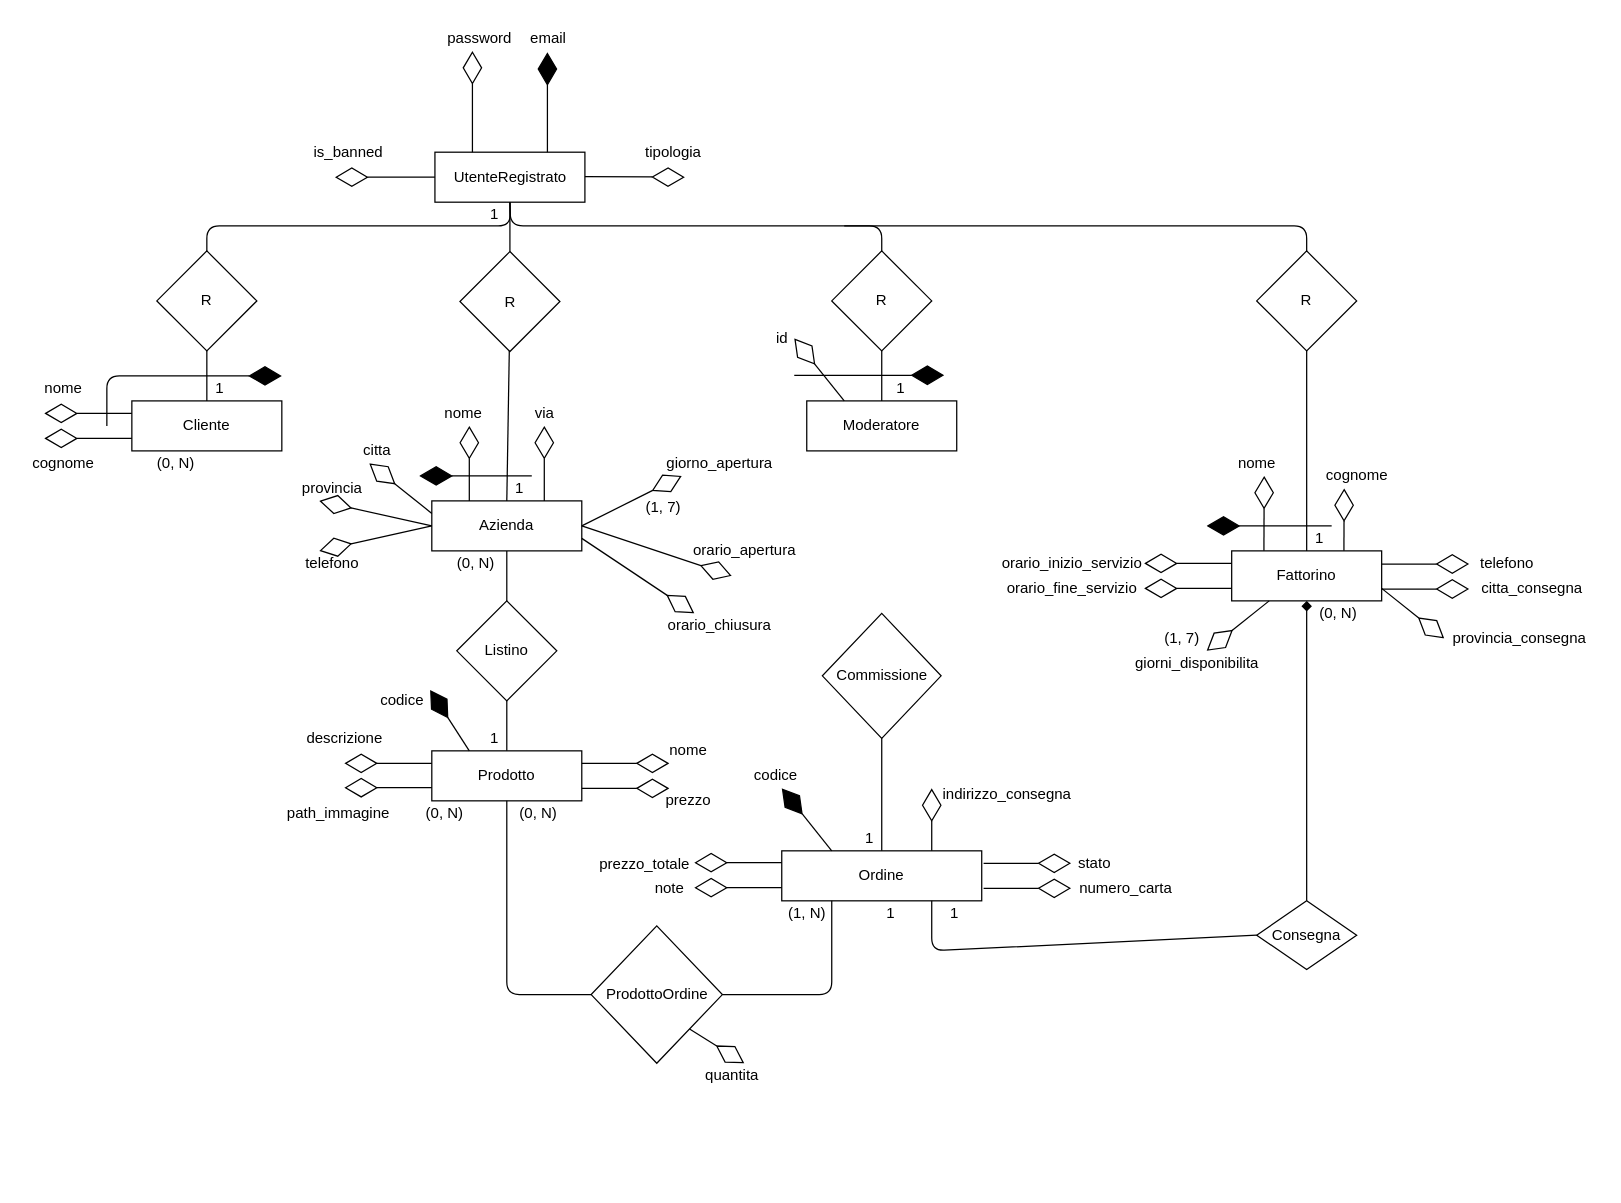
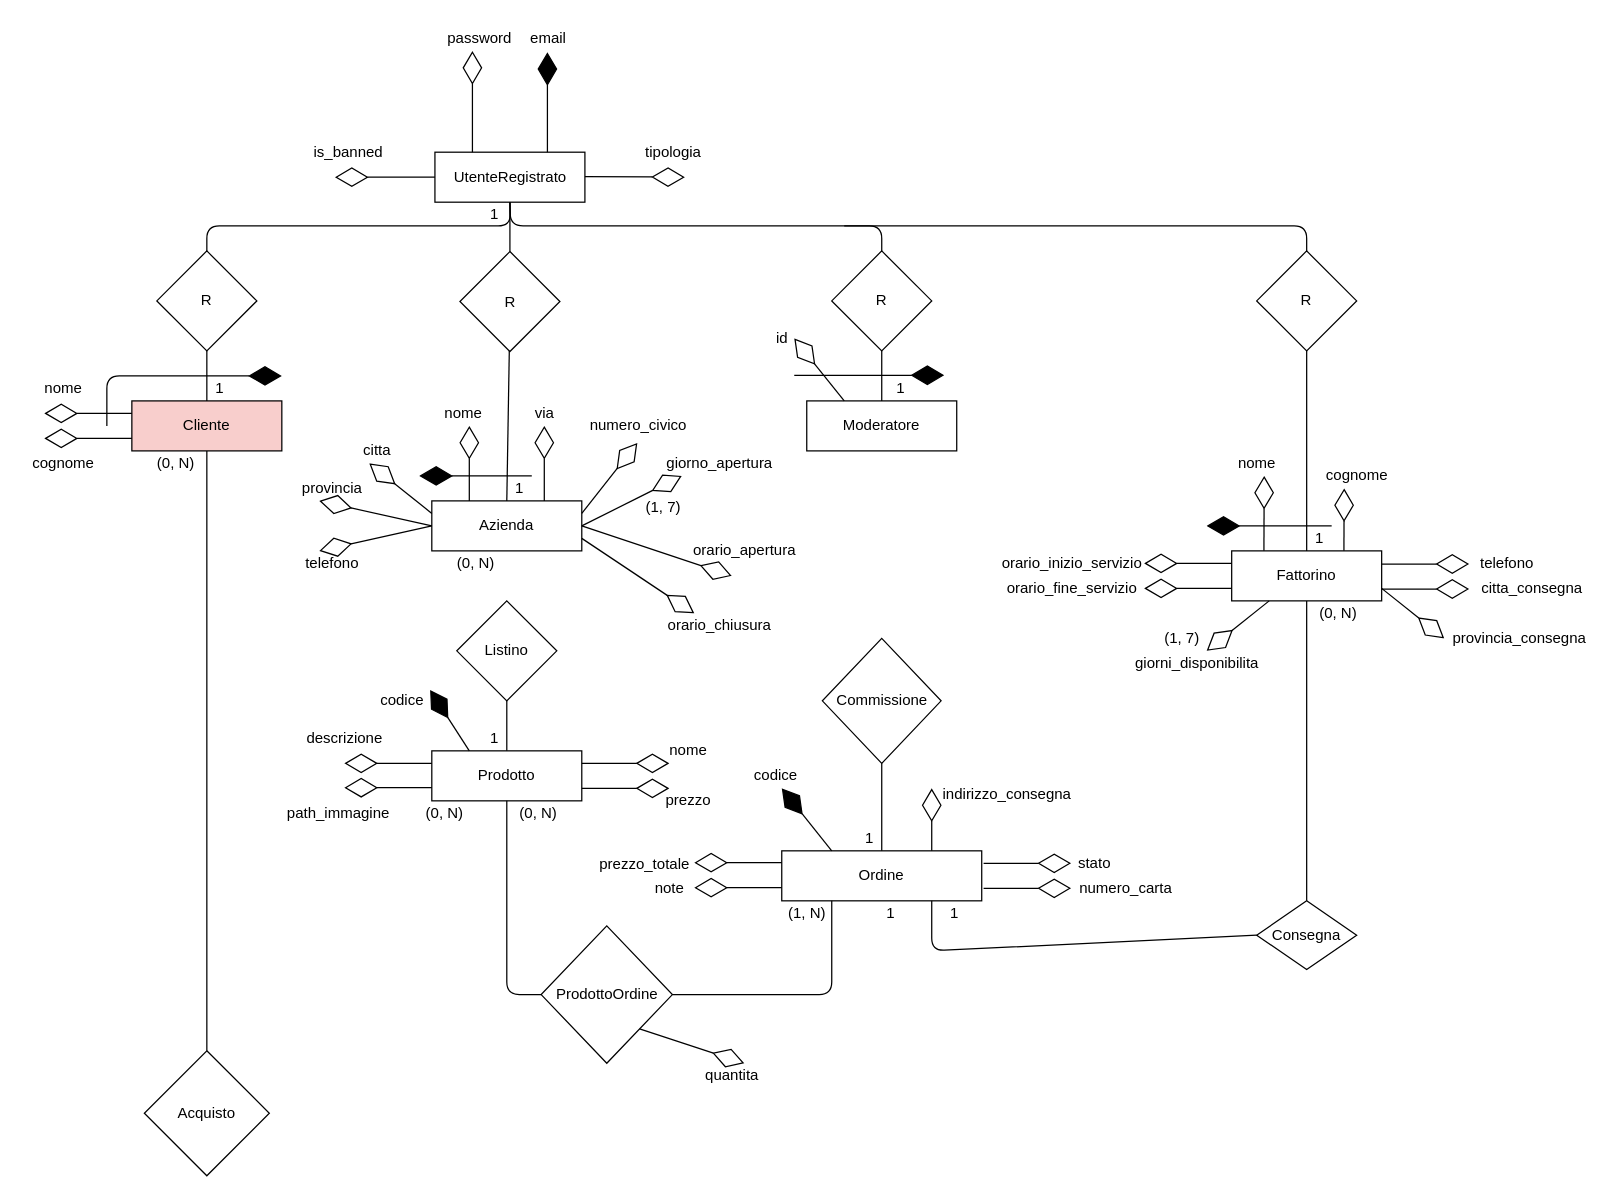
node "Cliente": fillcolor #ffffff -> #f8cecc
node "numero_civico": added
edge "Azienda" -> "numero_civico": added
edge "Azienda" -- "Listino": removed
edge "Consegna" -> "Fattorino": arrowhead diamond -> none
node "Commissione": moved (882, 676) -> (882, 701)
edge "Cliente" -- "Acquisto": added
node "ProdottoOrdine": moved (657, 994) -> (607, 994)
node "Acquisto": added
